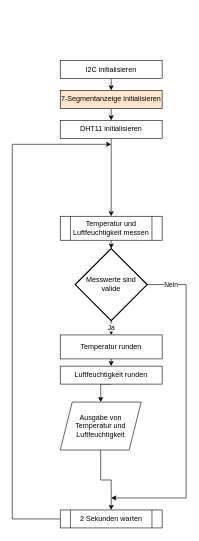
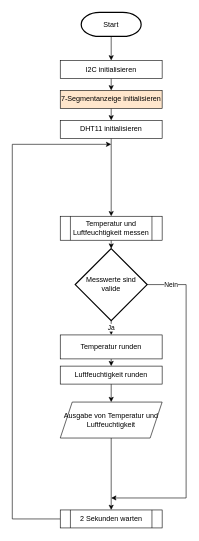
node "Start": added
edge "Start" -> "I2C initialisieren": added
node "Ausgabe von Temperatur und Luftfeuchtigkeit": size 81x48 -> 102x36
